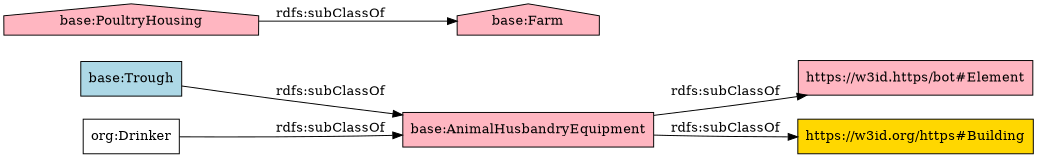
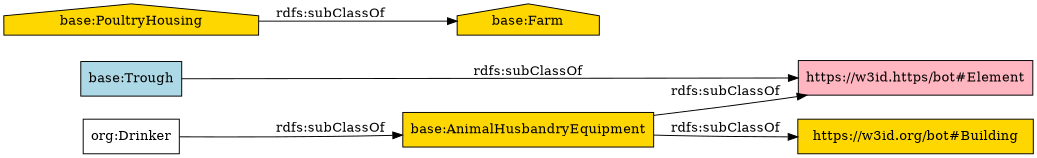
node "base:PoultryHousing": fillcolor lightpink -> gold
node "base:Farm": fillcolor lightpink -> gold
edge "base:Trough" -> "base:AnimalHusbandryEquipment": now "base:Trough" -> "https://w3id.https/bot#Element"
node "base:AnimalHusbandryEquipment": fillcolor lightpink -> gold
node "https://w3id.org/https#Building": label "https://w3id.org/https#Building" -> "https://w3id.org/bot#Building"
